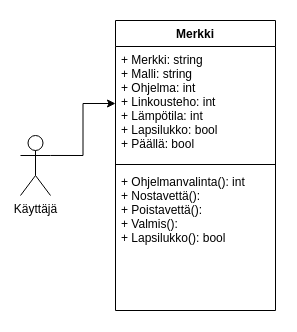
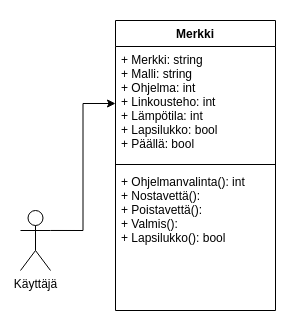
node "Käyttäjä": moved (36, 166) -> (36, 241)
